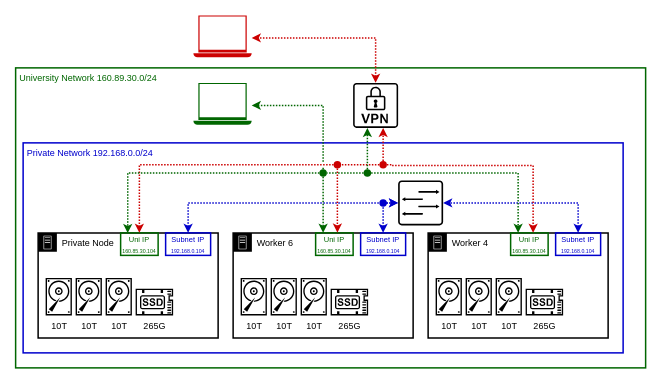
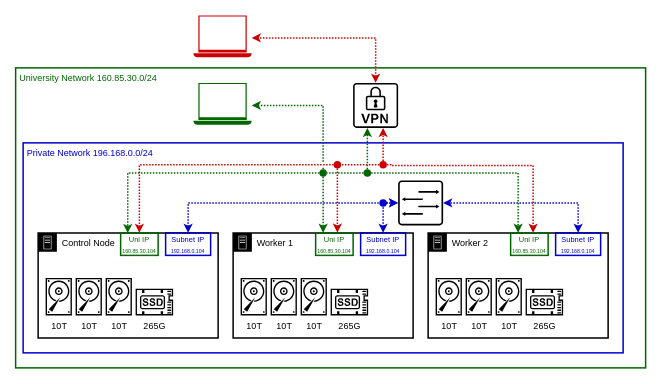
node "University Network 160.89.30.0/24": label "University Network 160.89.30.0/24" -> "University Network 160.85.30.0/24"
node "Private Network 192.168.0.0/24": label "Private Network 192.168.0.0/24" -> "Private Network 196.168.0.0/24"
node "Private Node": label "Private Node" -> "Control Node"
node "Worker 6": label "Worker 6" -> "Worker 1"
node "Worker 4": label "Worker 4" -> "Worker 2"
